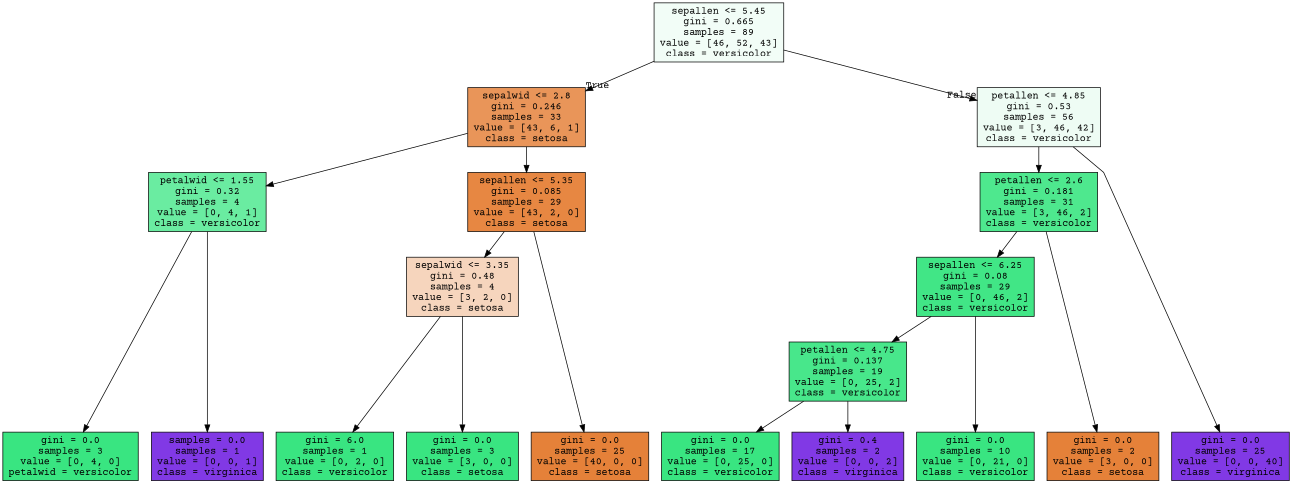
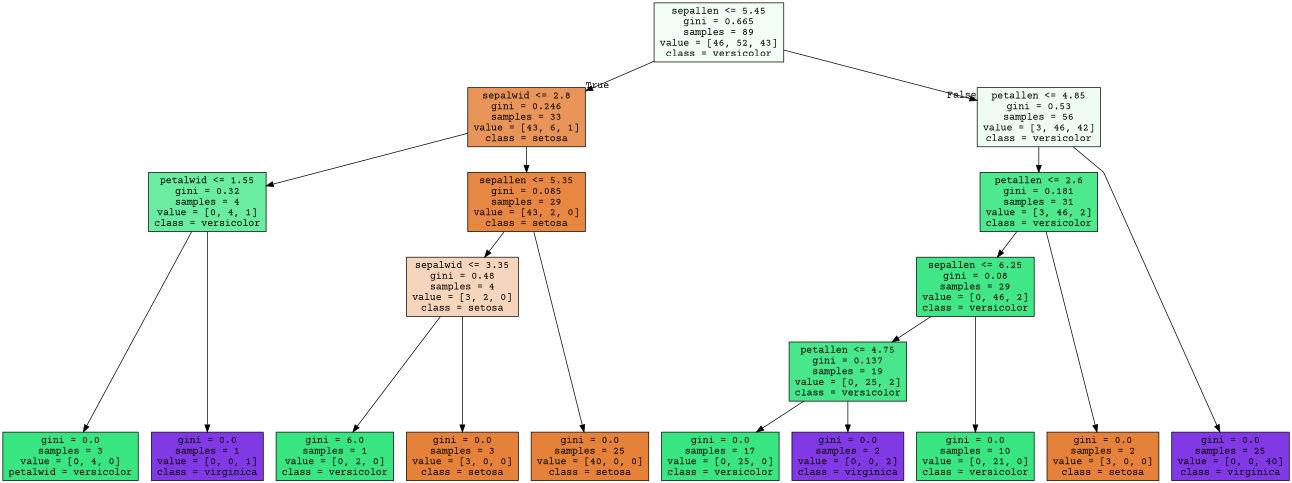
node "samples = 0.0 samples = 1 value = [0, 0, 1] class = virginica": label "samples = 0.0 samples = 1 value = [0, 0, 1] class = virginica" -> "gini = 0.0 samples = 1 value = [0, 0, 1] class = virginica"
node "gini = 0.0 samples = 3 value = [3, 0, 0] class = setosa": fillcolor #39e581ff -> #e58139ff
node "gini = 0.4 samples = 2 value = [0, 0, 2] class = virginica": label "gini = 0.4 samples = 2 value = [0, 0, 2] class = virginica" -> "gini = 0.0 samples = 2 value = [0, 0, 2] class = virginica"
